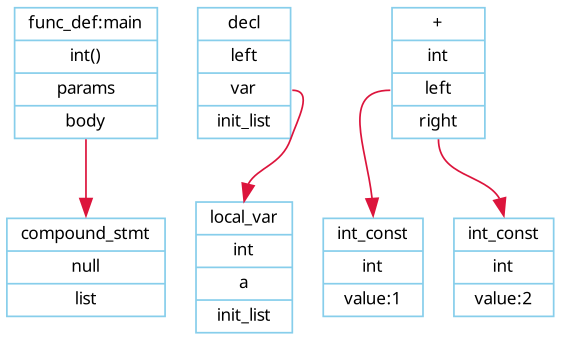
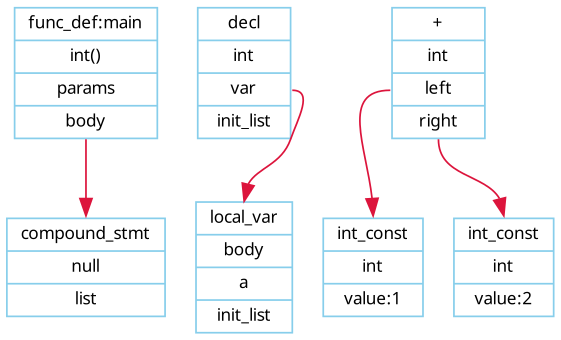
node "decl": text "left" -> "int"
node "local_var": text "int" -> "body"
